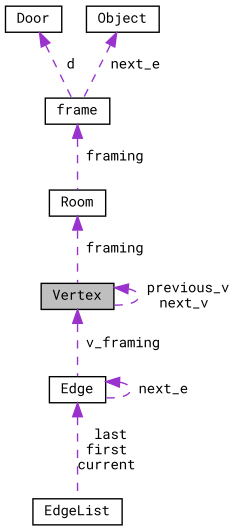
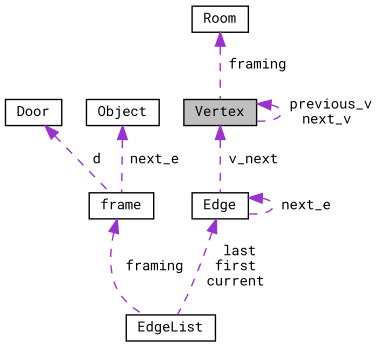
edge "Room" -> "frame": now "EdgeList" -> "frame"
edge "Edge" -> "Vertex": label " v_framing" -> " v_next"
